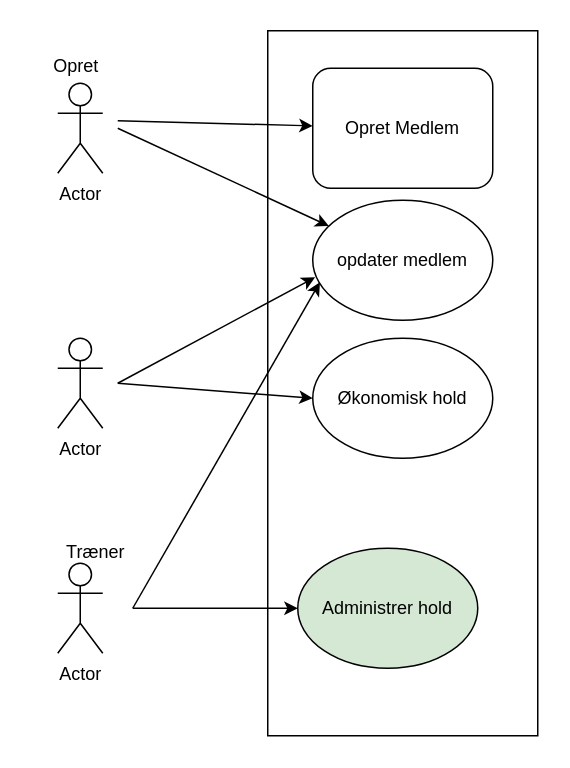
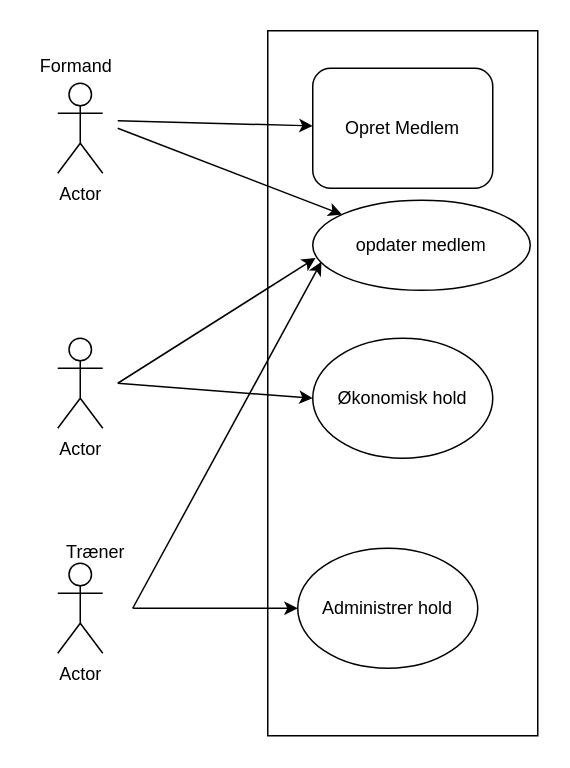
node "Opret": label "Opret" -> "Formand"
node "opdater medlem": size 180x120 -> 218x90
node "Administrer hold": fillcolor #d5e8d4 -> #ffffff
